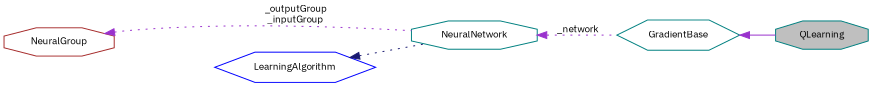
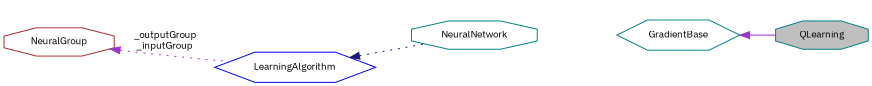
edge "NeuralNetwork" -> "NeuralGroup": now "LearningAlgorithm" -> "NeuralGroup"
edge "GradientBase" -> "NeuralNetwork": removed, label "_network"
